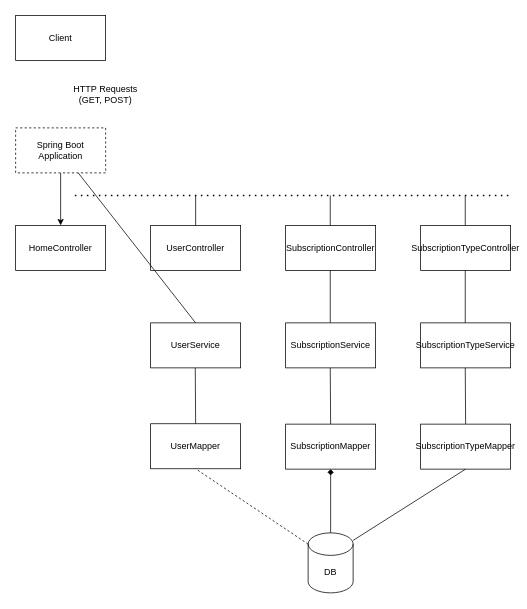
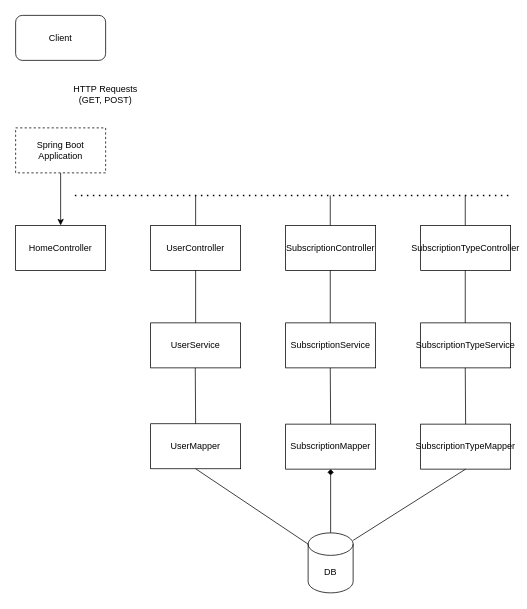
node "Client": shape rectangle -> rounded rectangle
edge "Spring Boot Application" -- "UserService": now "UserController" -- "UserService"
edge "UserMapper" -- "DB": style dashed -> solid
